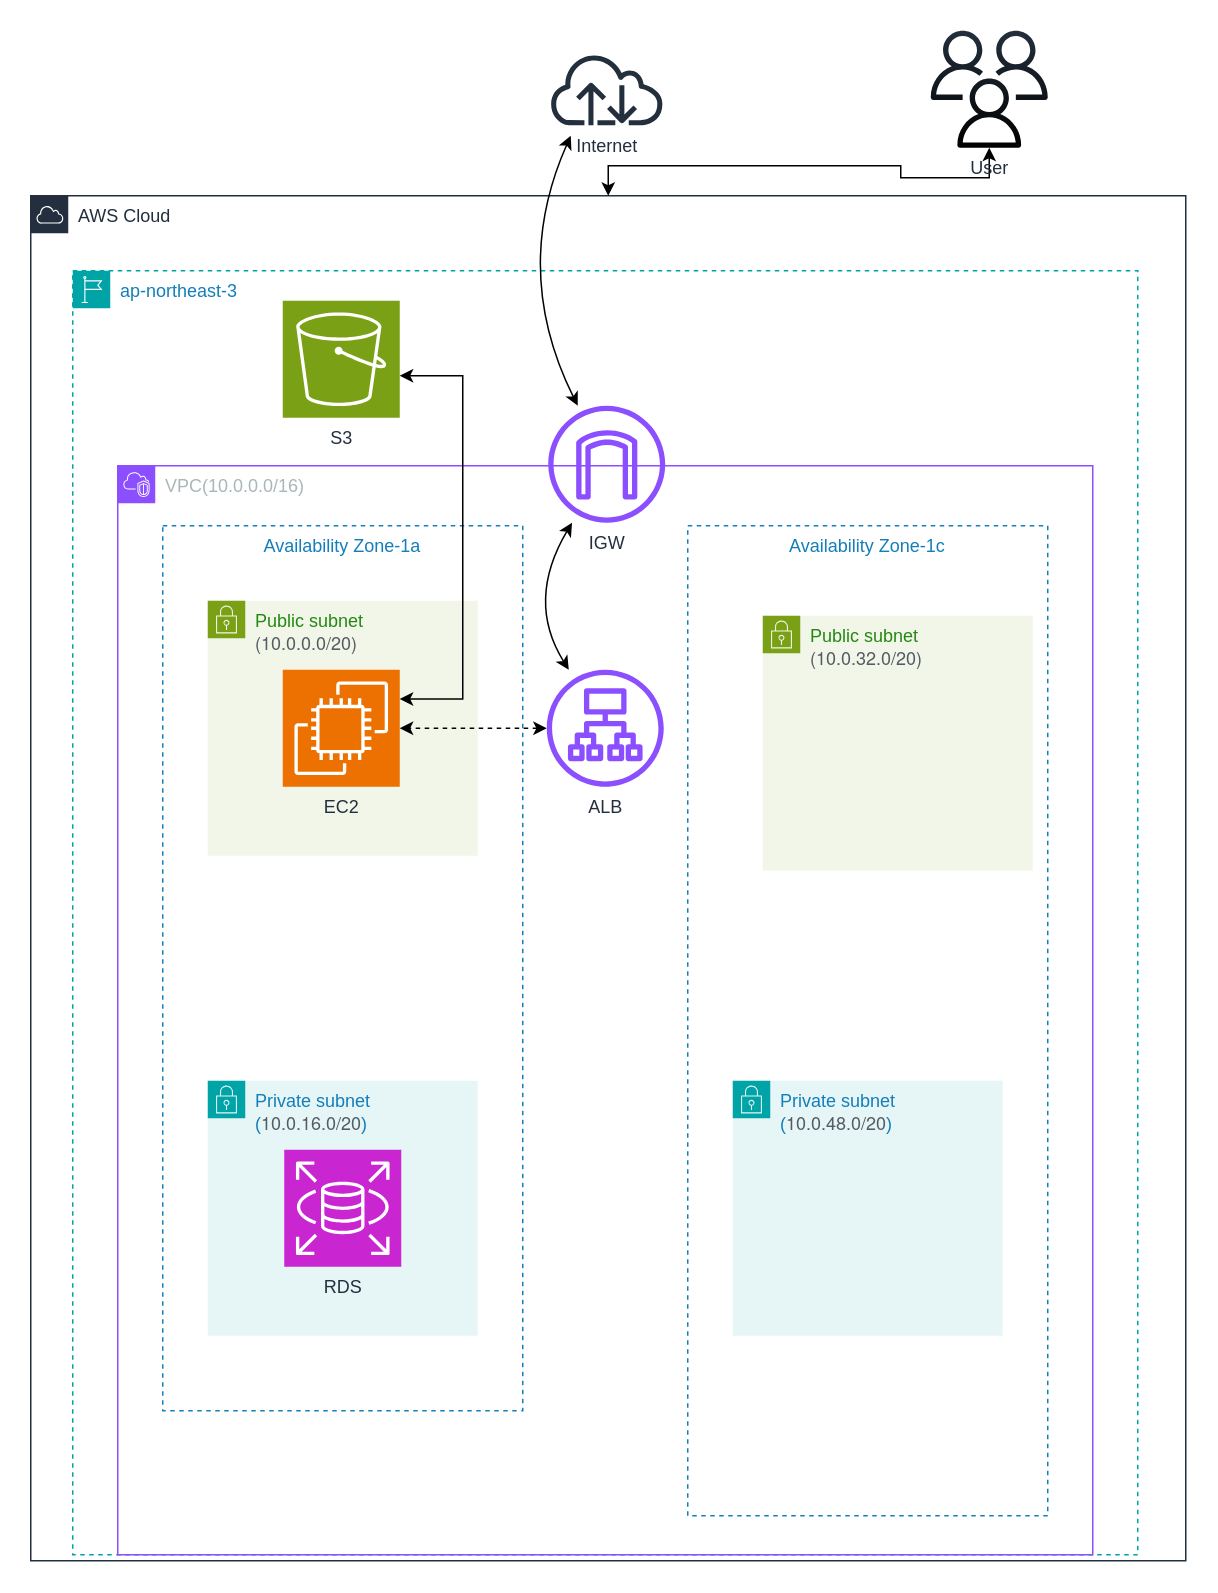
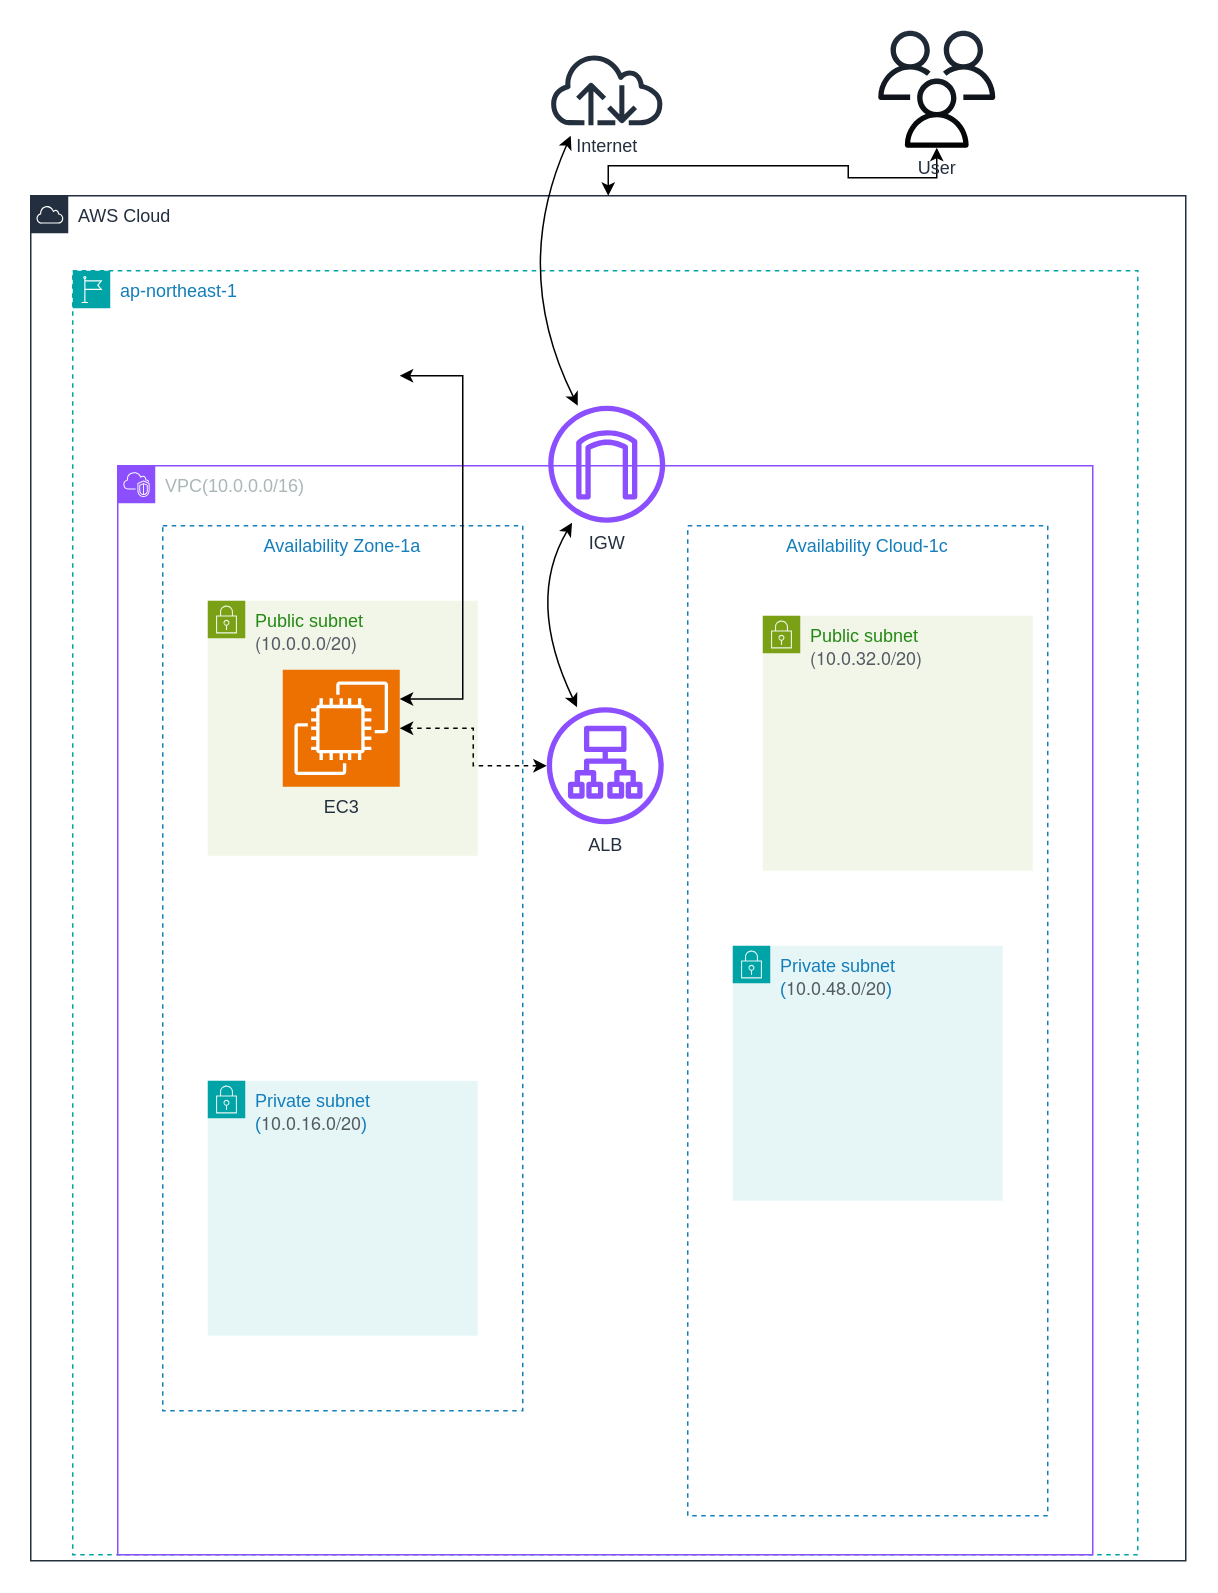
node "User": moved (989, 89) -> (937, 89)
node "ap-northeast-3": label "ap-northeast-3" -> "ap-northeast-1"
node "S3": removed
node "Availability Zone-1c": label "Availability Zone-1c" -> "Availability Cloud-1c"
node "ALB": moved (605, 728) -> (605, 766)
node "EC2": label "EC2" -> "EC3"
node "RDS": removed
node "Private subnet (10.0.48.0/20)": moved (868, 1208) -> (868, 1073)
